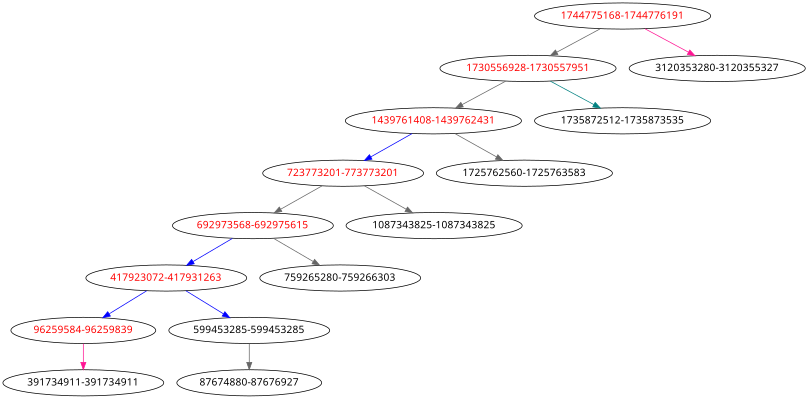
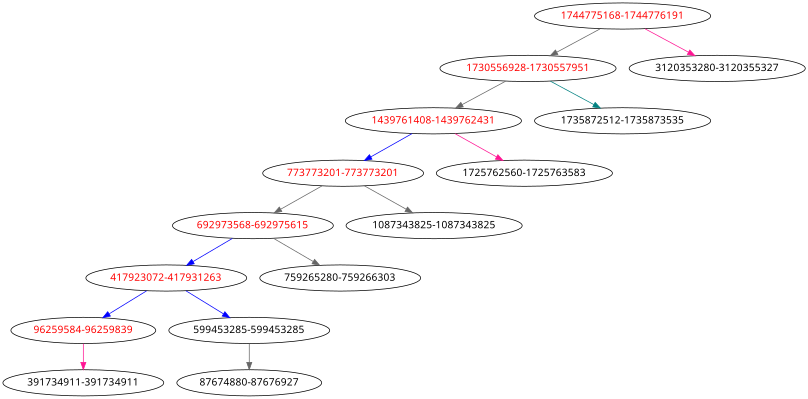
edge "1439761408-1439762431" -> "1725762560-1725763583": color gray40 -> deeppink
node "723773201-773773201": label "723773201-773773201" -> "773773201-773773201"
